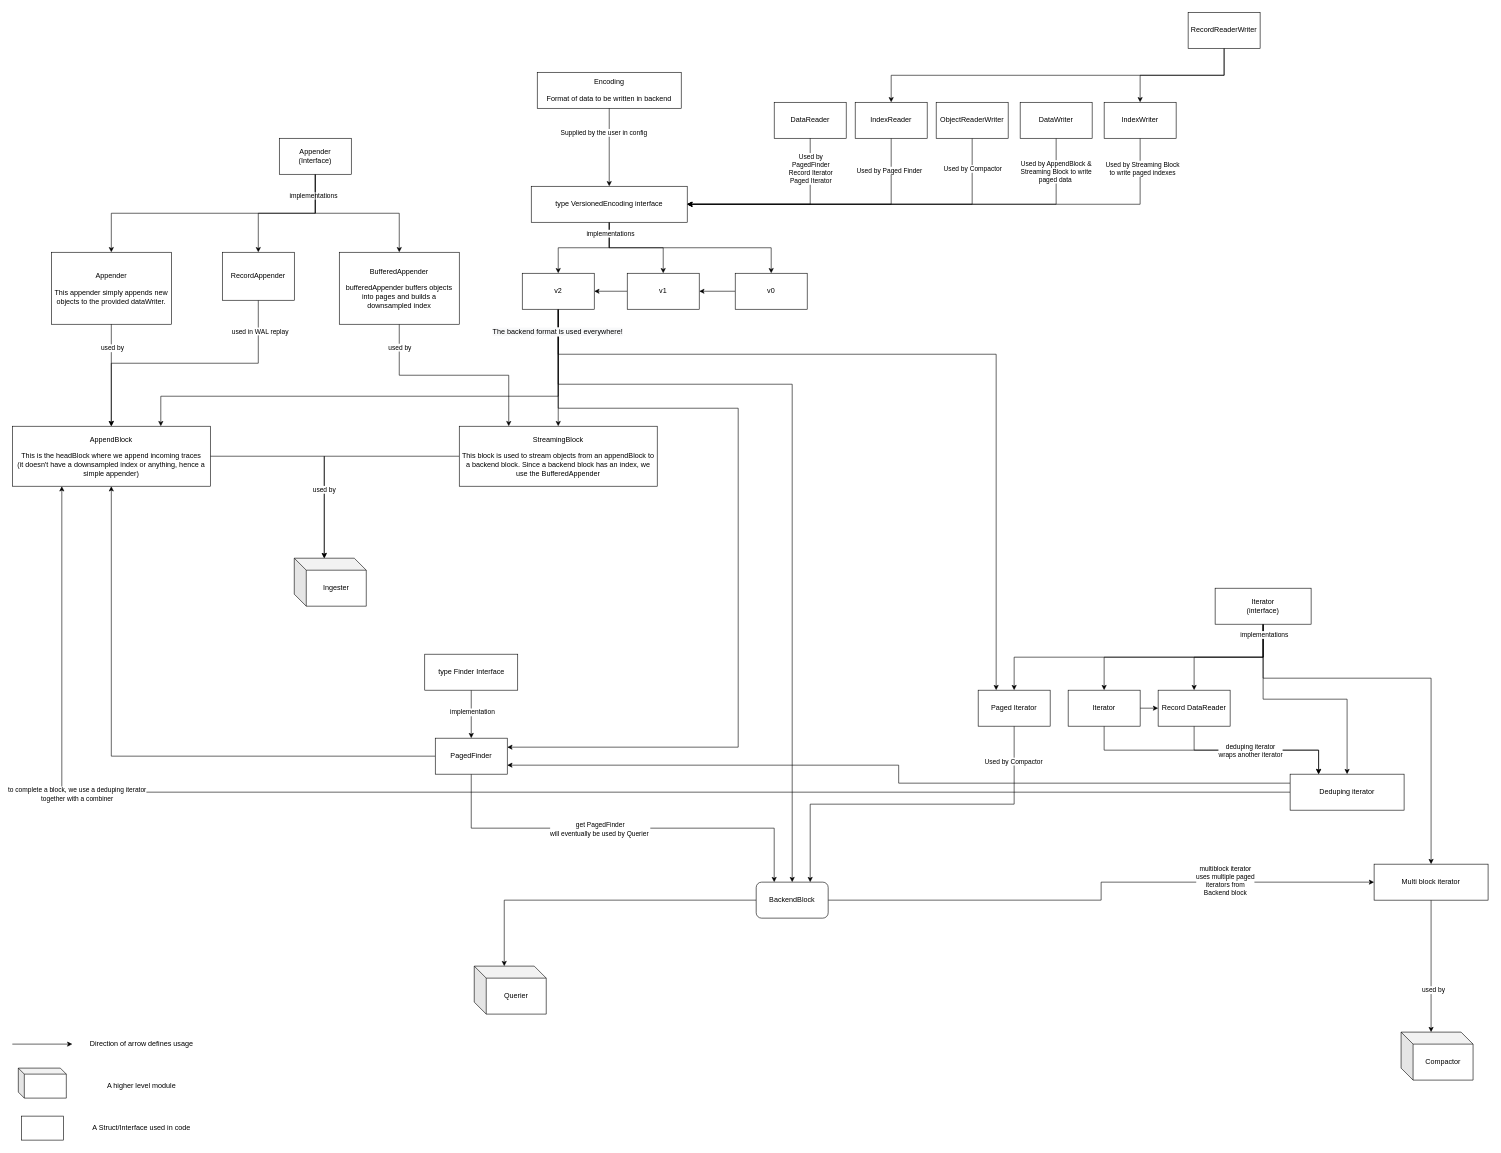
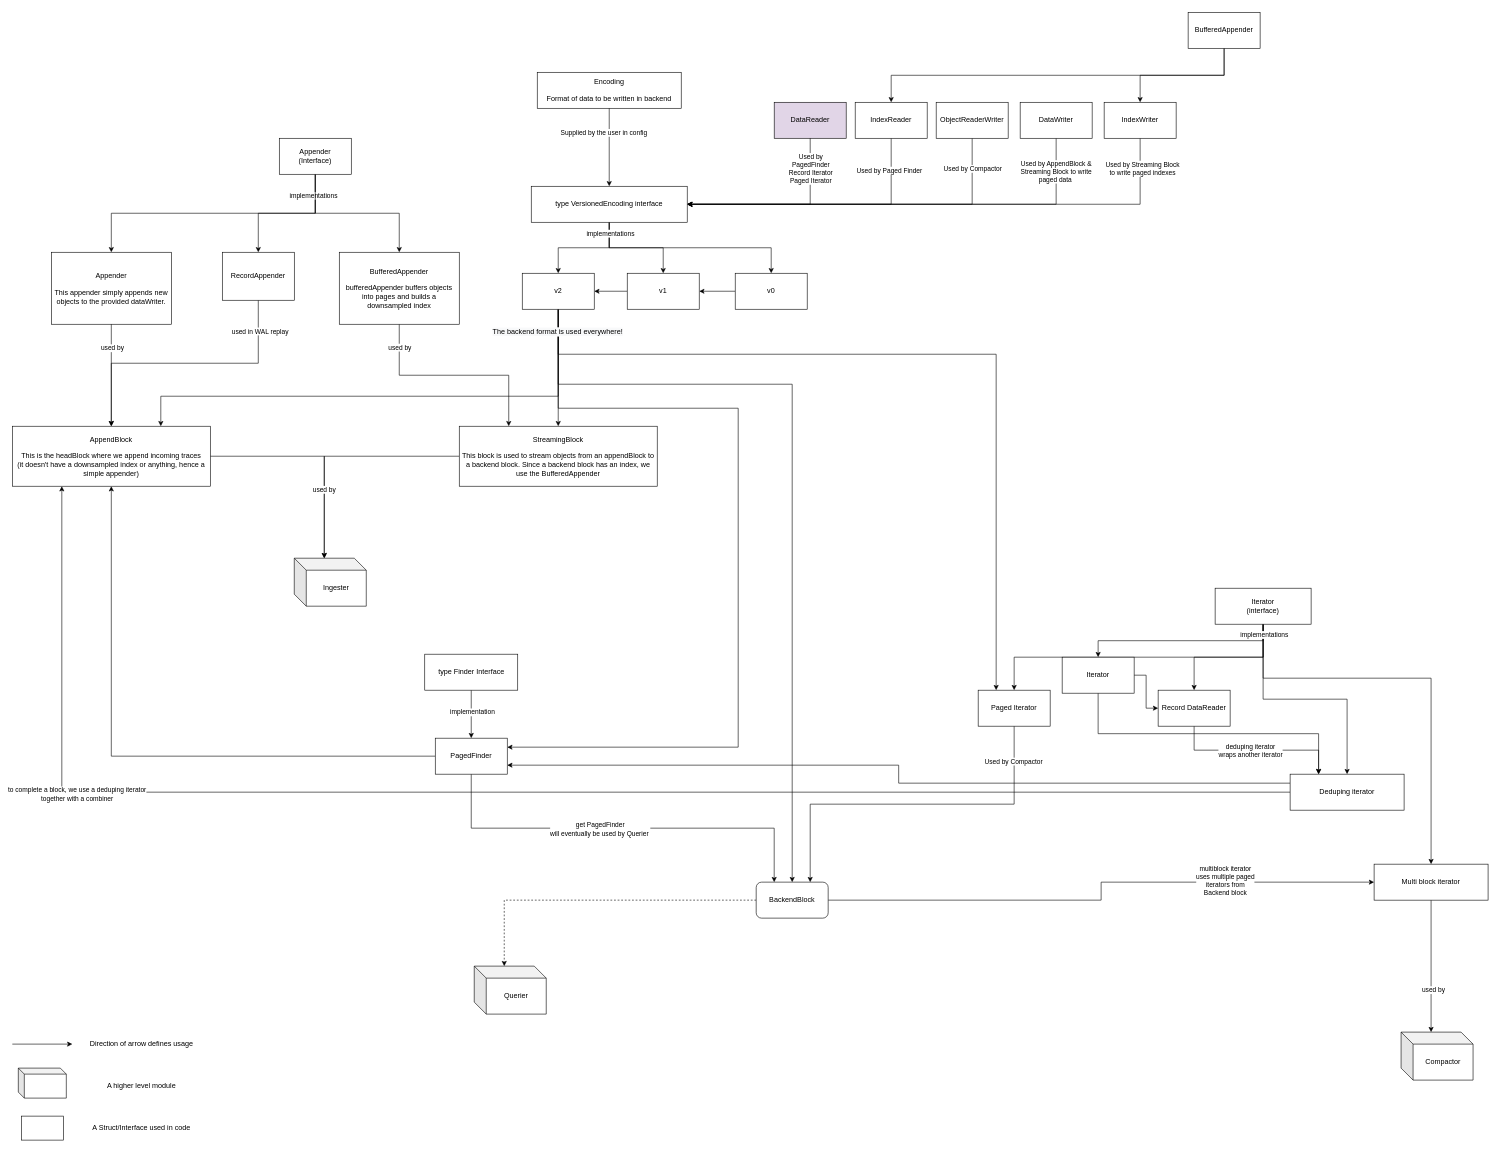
node "RecordReaderWriter": label "RecordReaderWriter" -> "BufferedAppender"
node "DataReader": fillcolor #ffffff -> #e1d5e7
node "Iterator": moved (1104, 708) -> (1098, 675)
edge "BackendBlock" -> "Querier": style solid -> dashed
